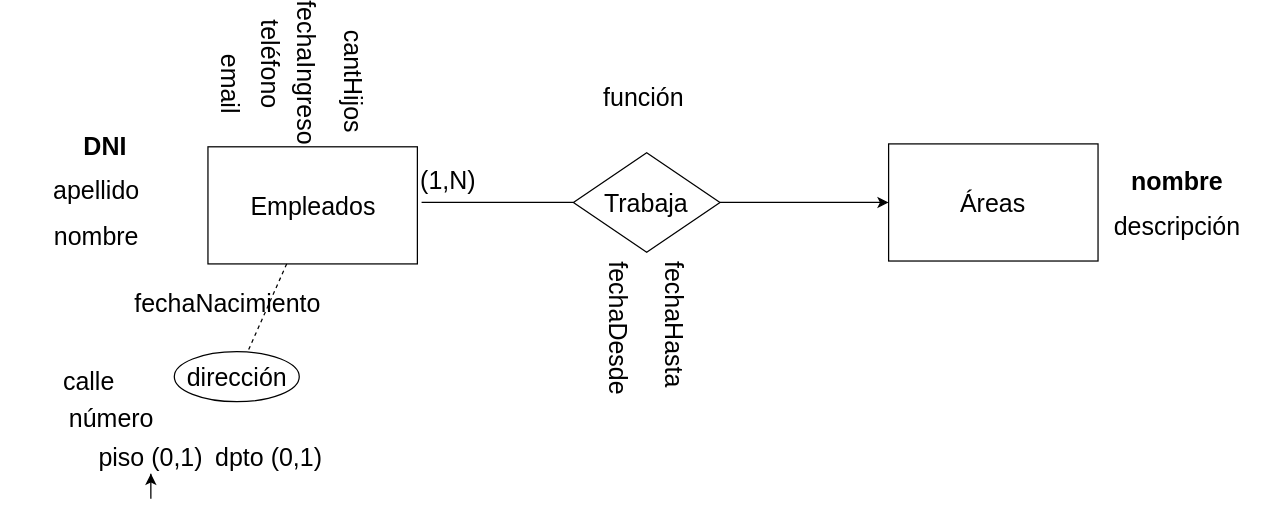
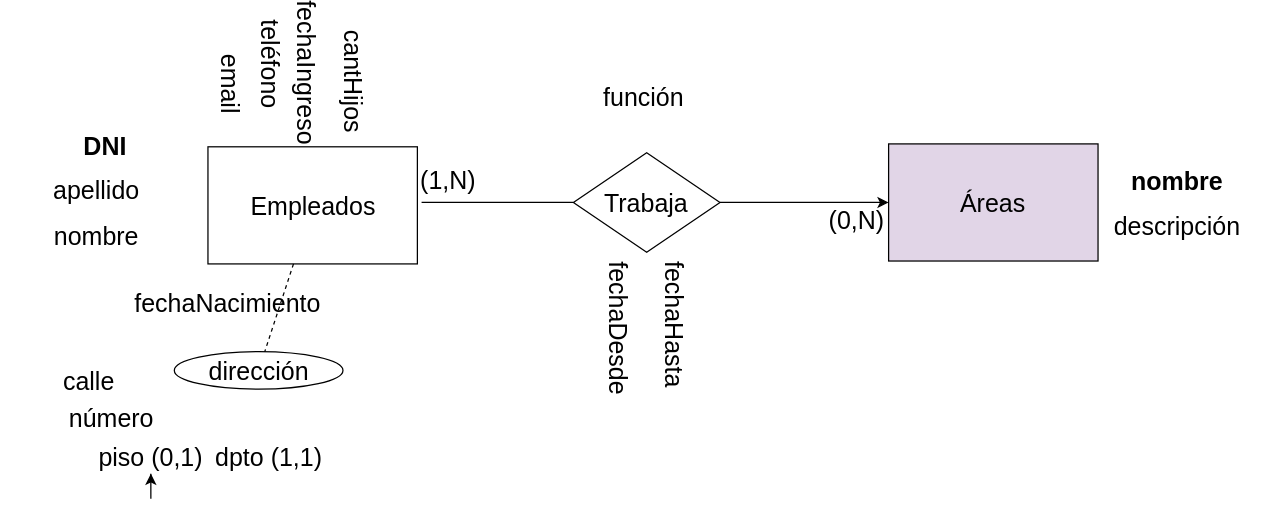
node "Áreas": fillcolor #ffffff -> #e1d5e7
node "(0,N)": added
node "dirección": size 125x50 -> 169x38
node "dpto (0,1)": label "dpto (0,1)" -> "dpto (1,1)"
